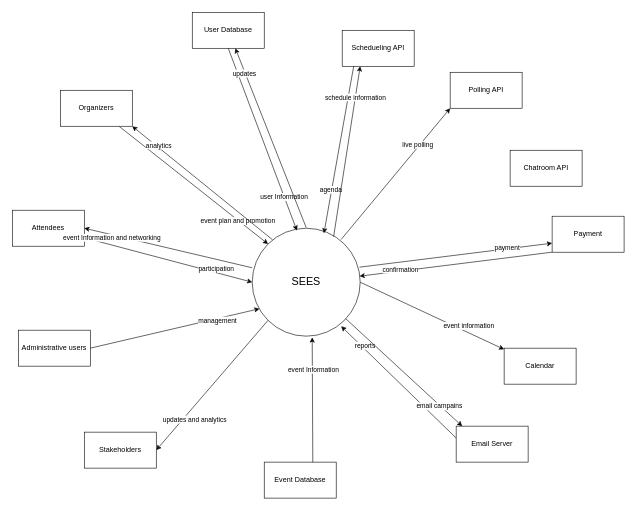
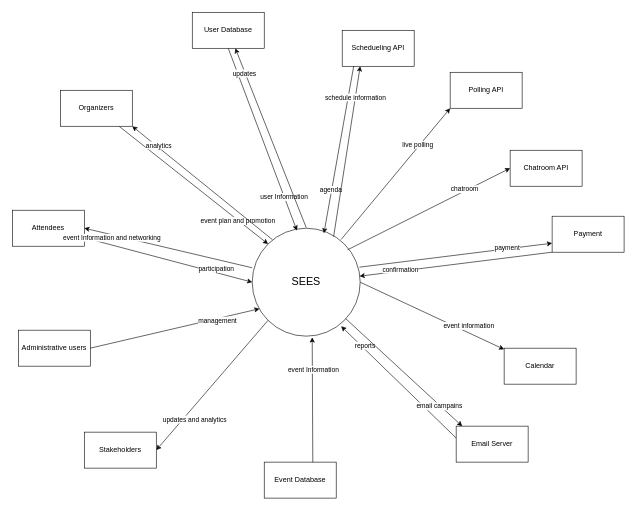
edge "SEES" -> "Chatroom API": added, label "chatroom"
